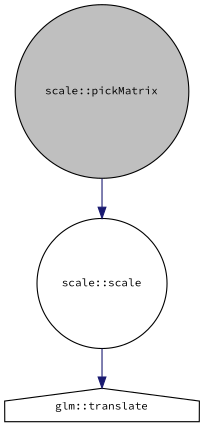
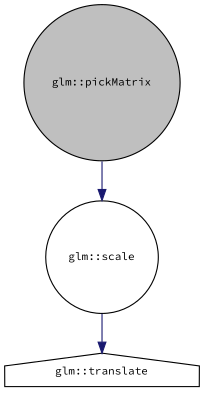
node "scale::pickMatrix": label "scale::pickMatrix" -> "glm::pickMatrix"
node "scale::scale": label "scale::scale" -> "glm::scale"
